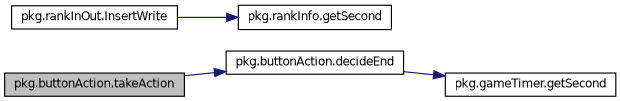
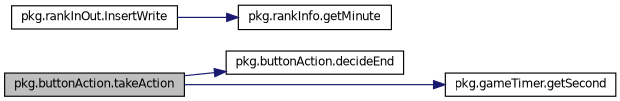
node "pkg.rankInfo.getSecond": label "pkg.rankInfo.getSecond" -> "pkg.rankInfo.getMinute"
edge "pkg.buttonAction.decideEnd" -> "pkg.gameTimer.getSecond": now "pkg.buttonAction.takeAction" -> "pkg.gameTimer.getSecond"
